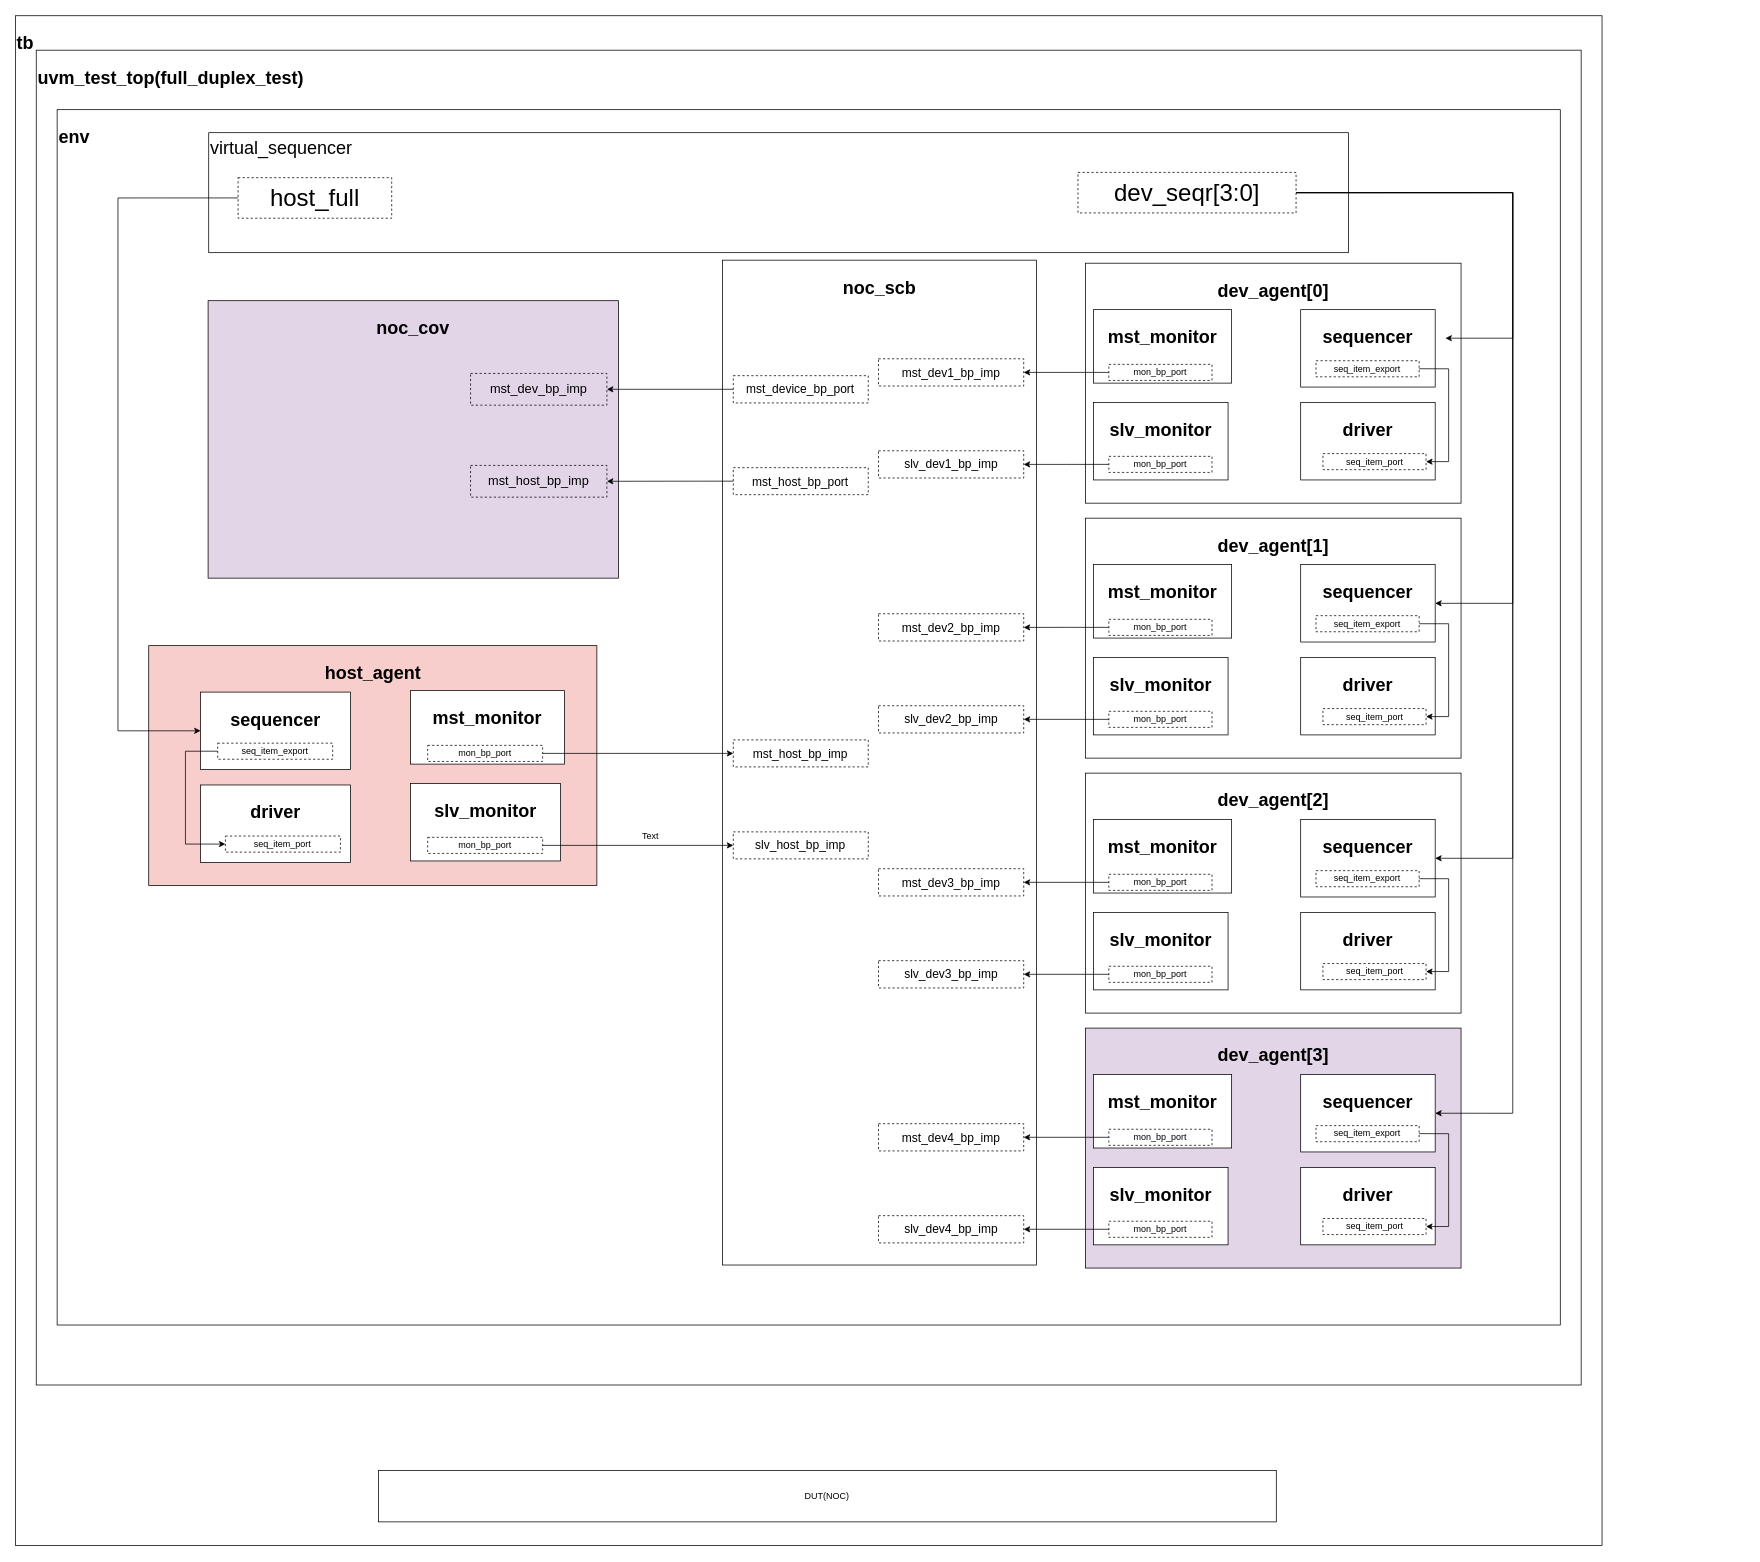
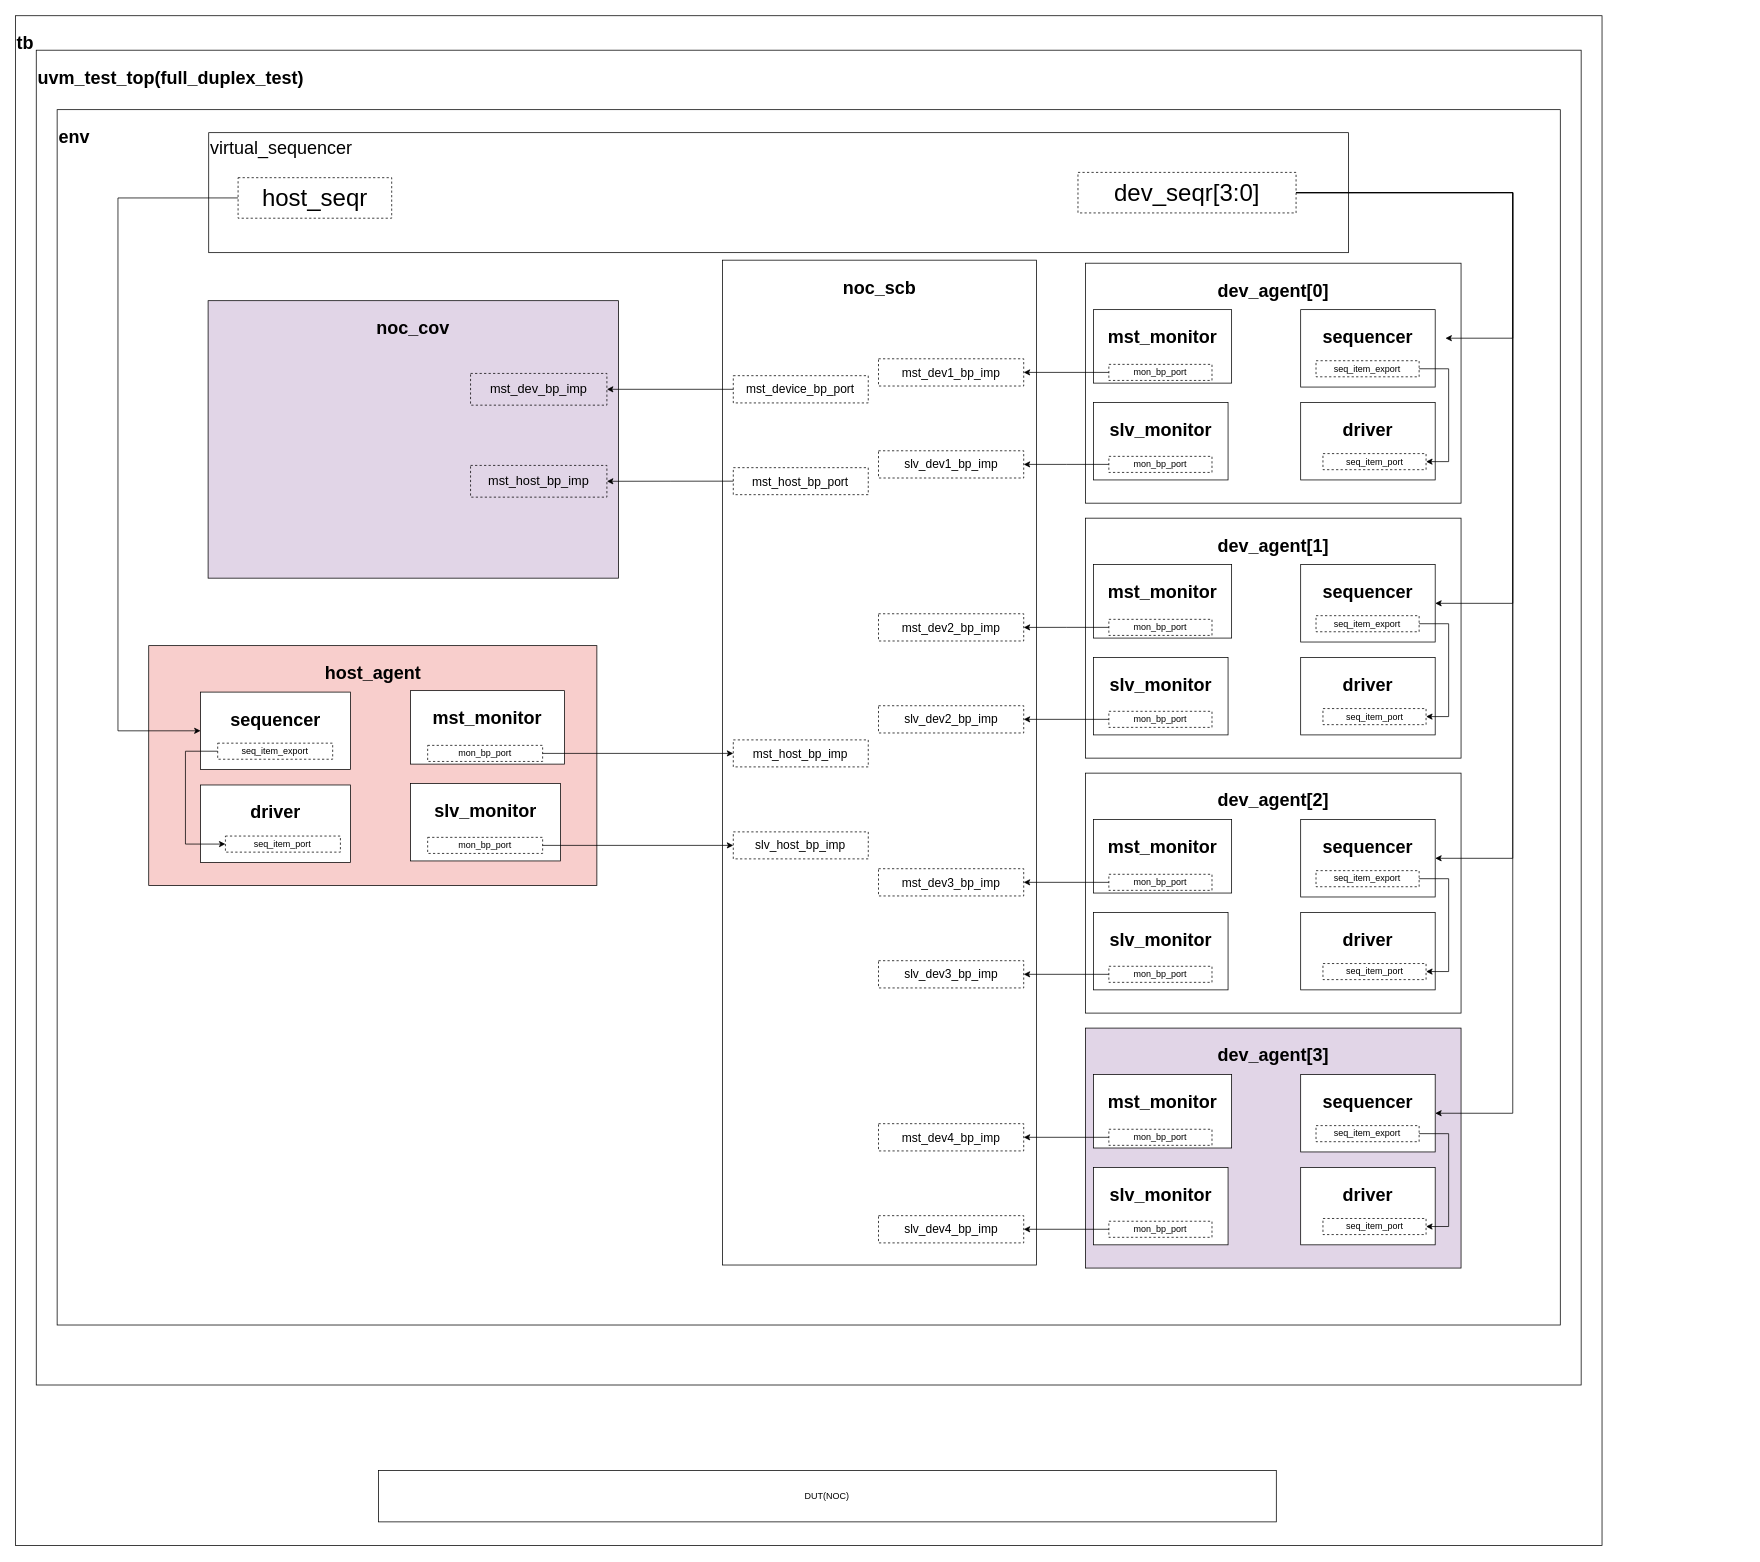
node "host_full": label "host_full" -> "host_seqr"
node "Text": removed
